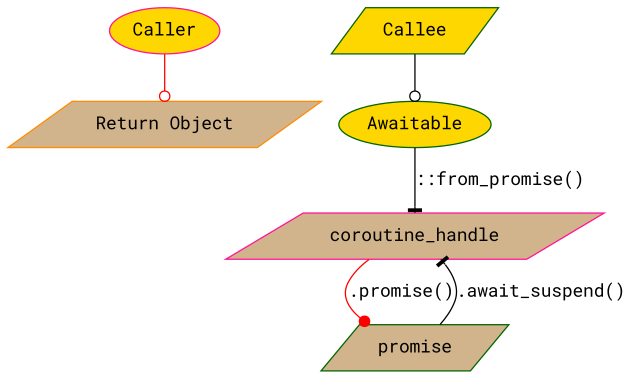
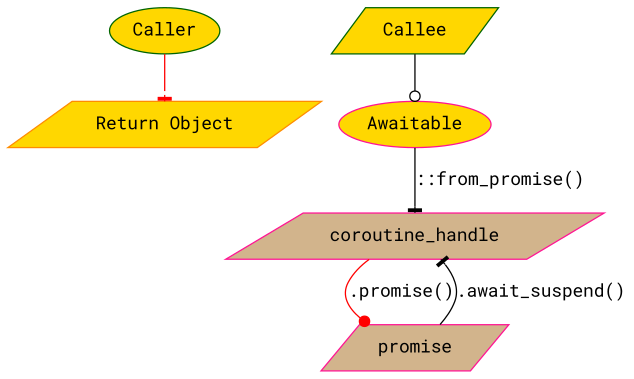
node "Caller": color deeppink -> darkgreen
edge "Caller" -> "Return Object": arrowhead odot -> tee
node "Return Object": fillcolor tan -> gold
node "Awaitable": color darkgreen -> deeppink
node "promise": color darkgreen -> deeppink
